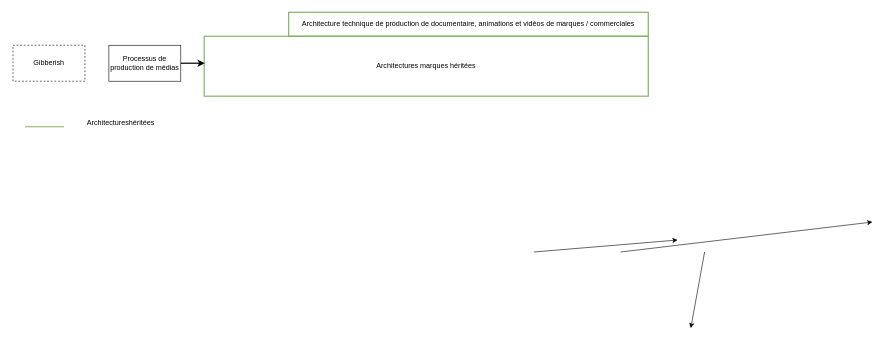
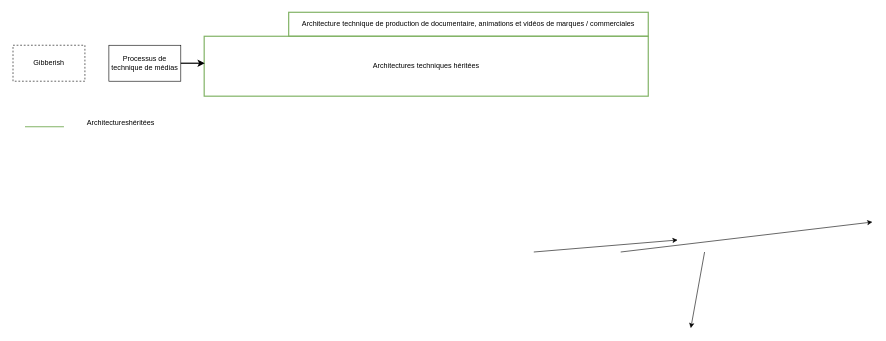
node "Processus de production de médias": label "Processus de production de médias" -> "Processus de technique de médias"
node "Architectures marques héritées": label "Architectures marques héritées" -> "Architectures techniques héritées"
